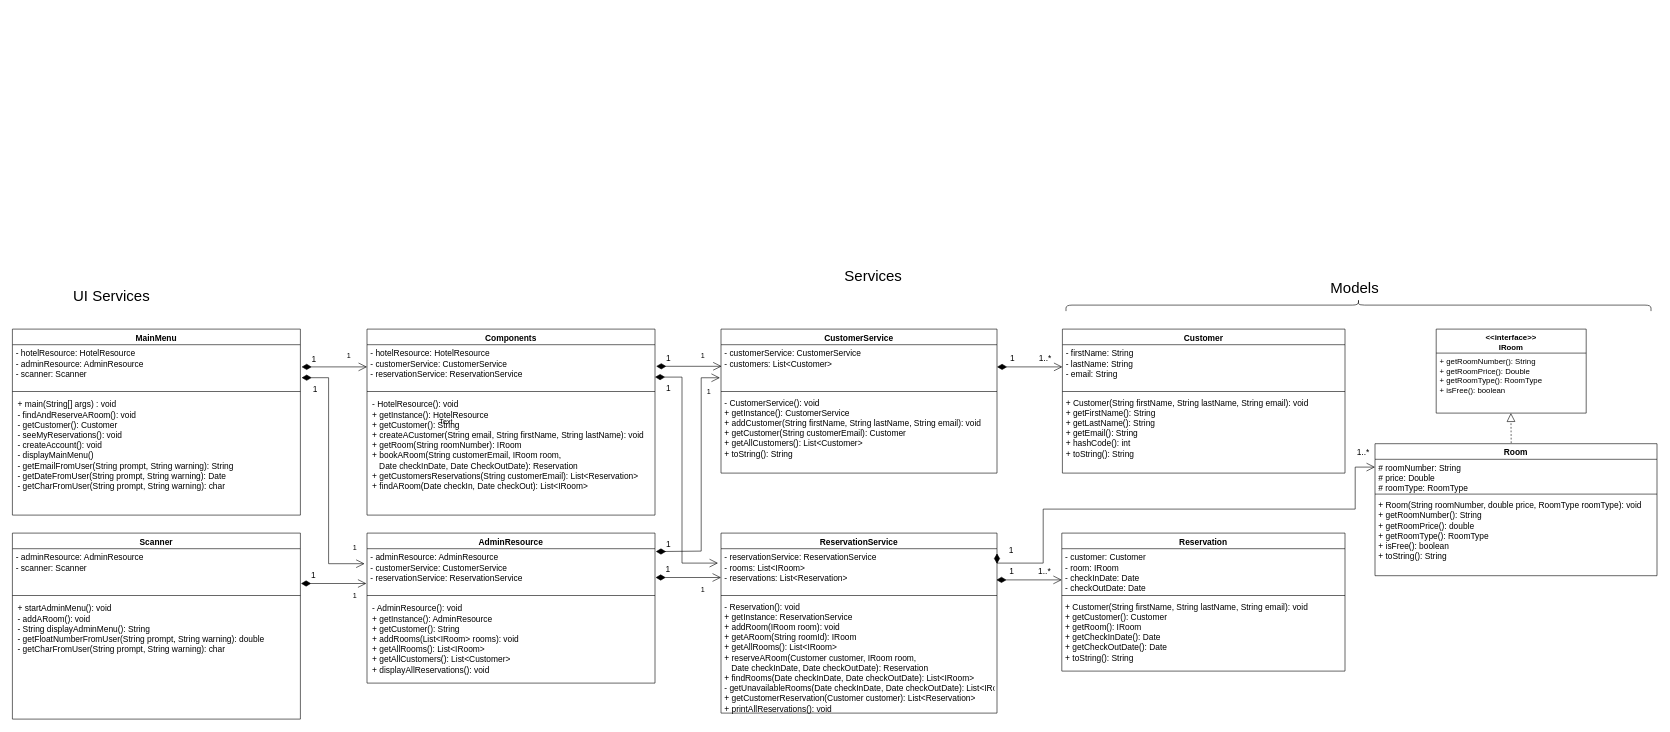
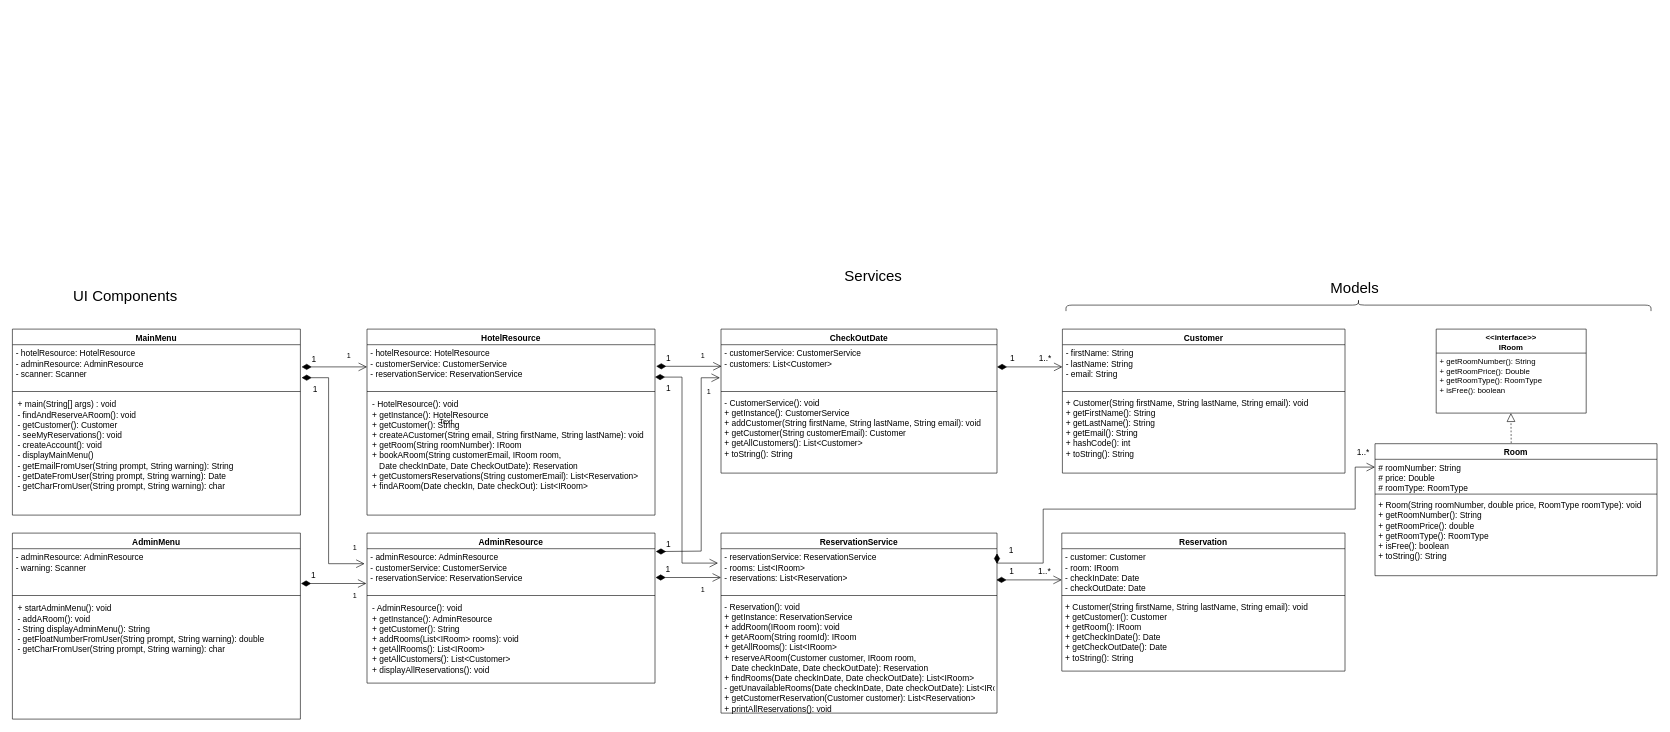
node "UI Services": label "UI Services" -> "UI Components"
node "Components": label "Components" -> "HotelResource"
node "CustomerService": label "CustomerService" -> "CheckOutDate"
node "Scanner": label "Scanner" -> "AdminMenu"
node "- adminResource: AdminResource - scanner: Scanner": label "- adminResource: AdminResource - scanner: Scanner" -> "- adminResource: AdminResource - warning: Scanner"
